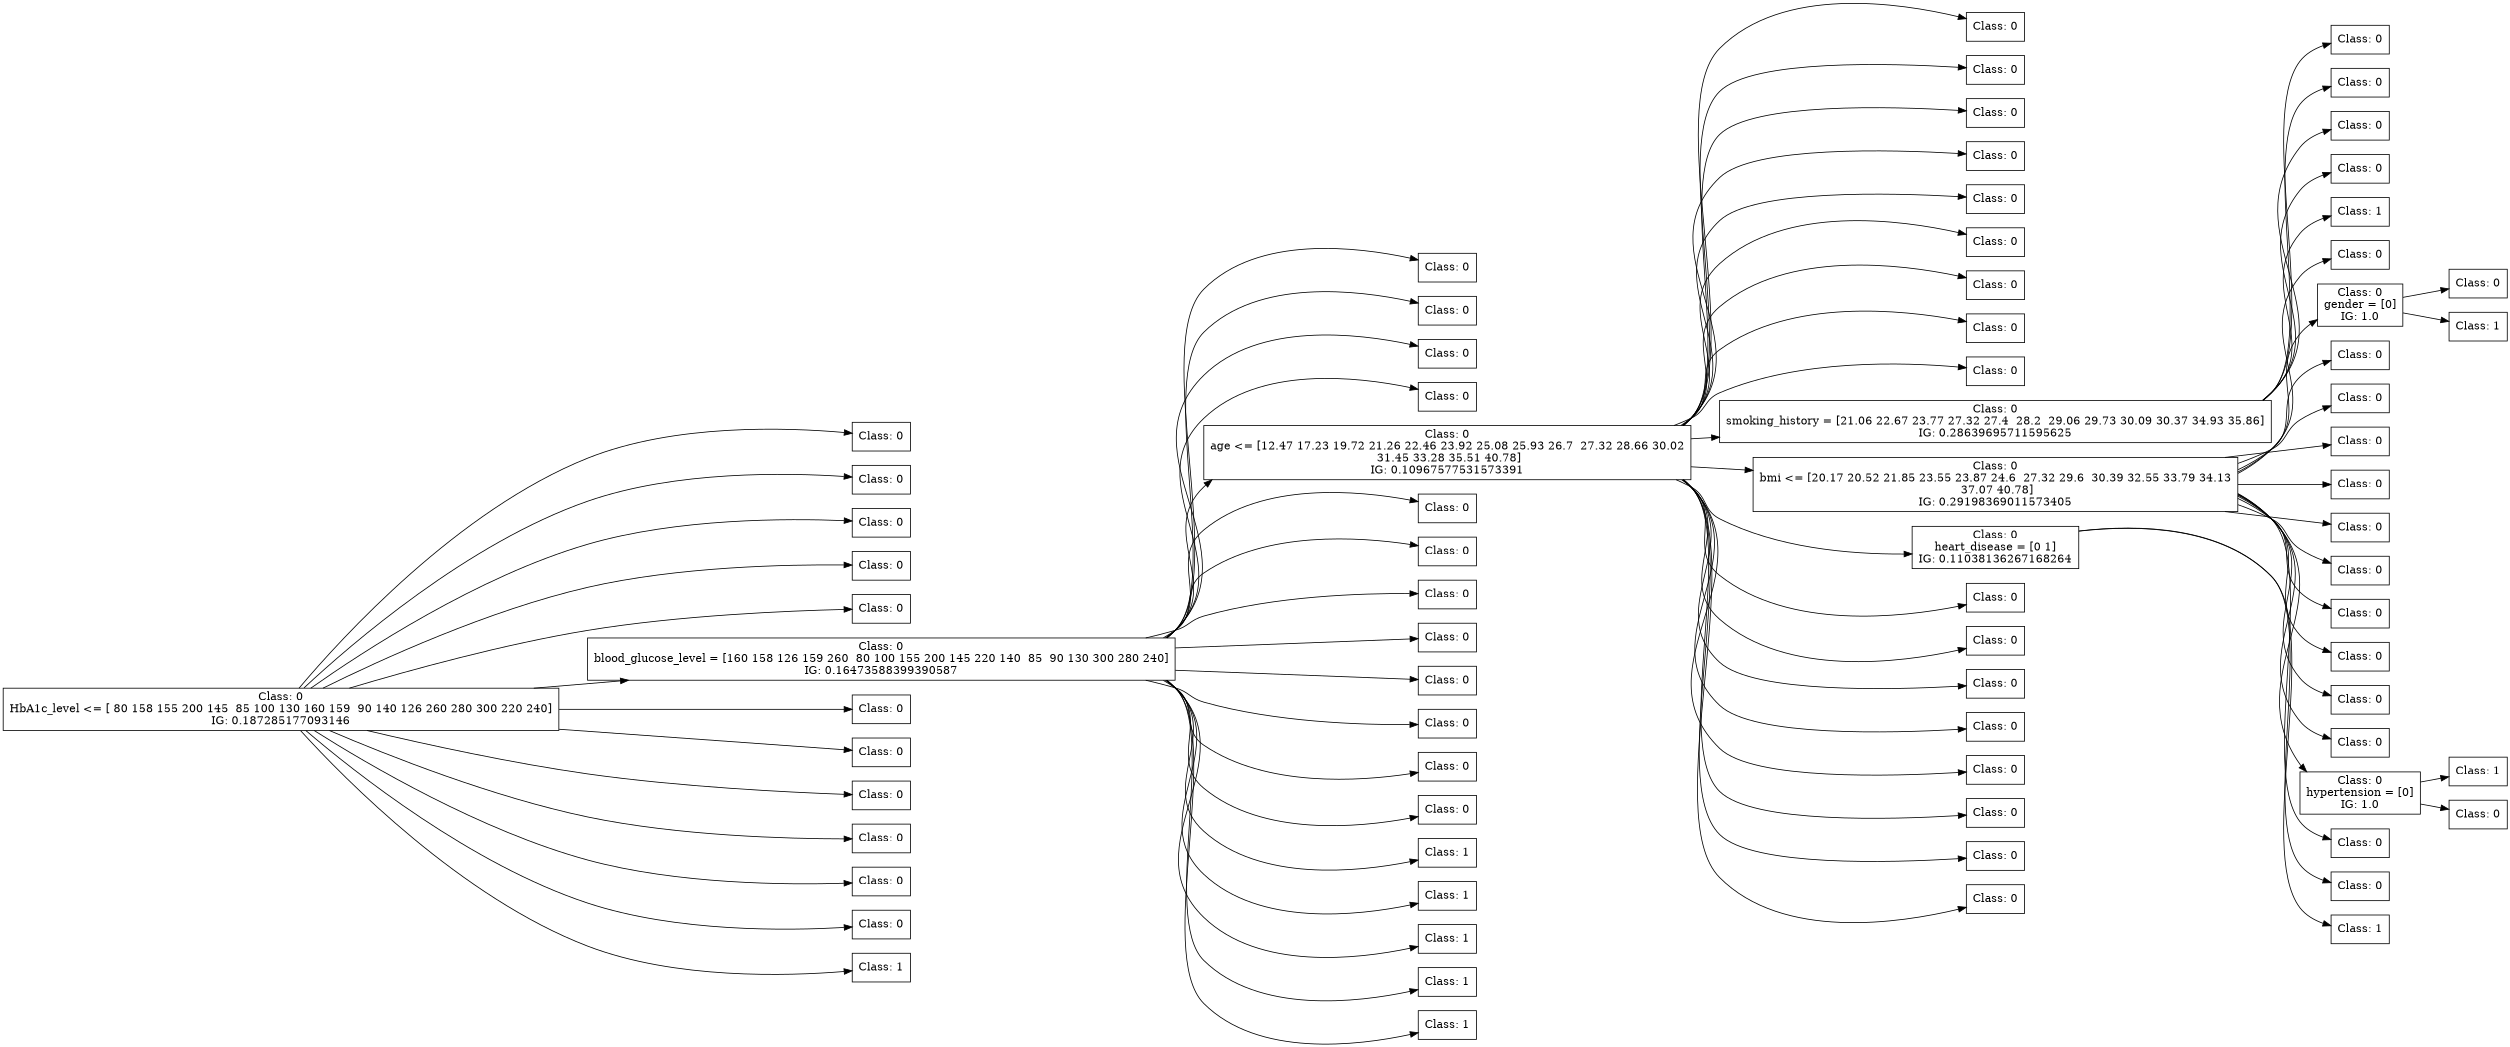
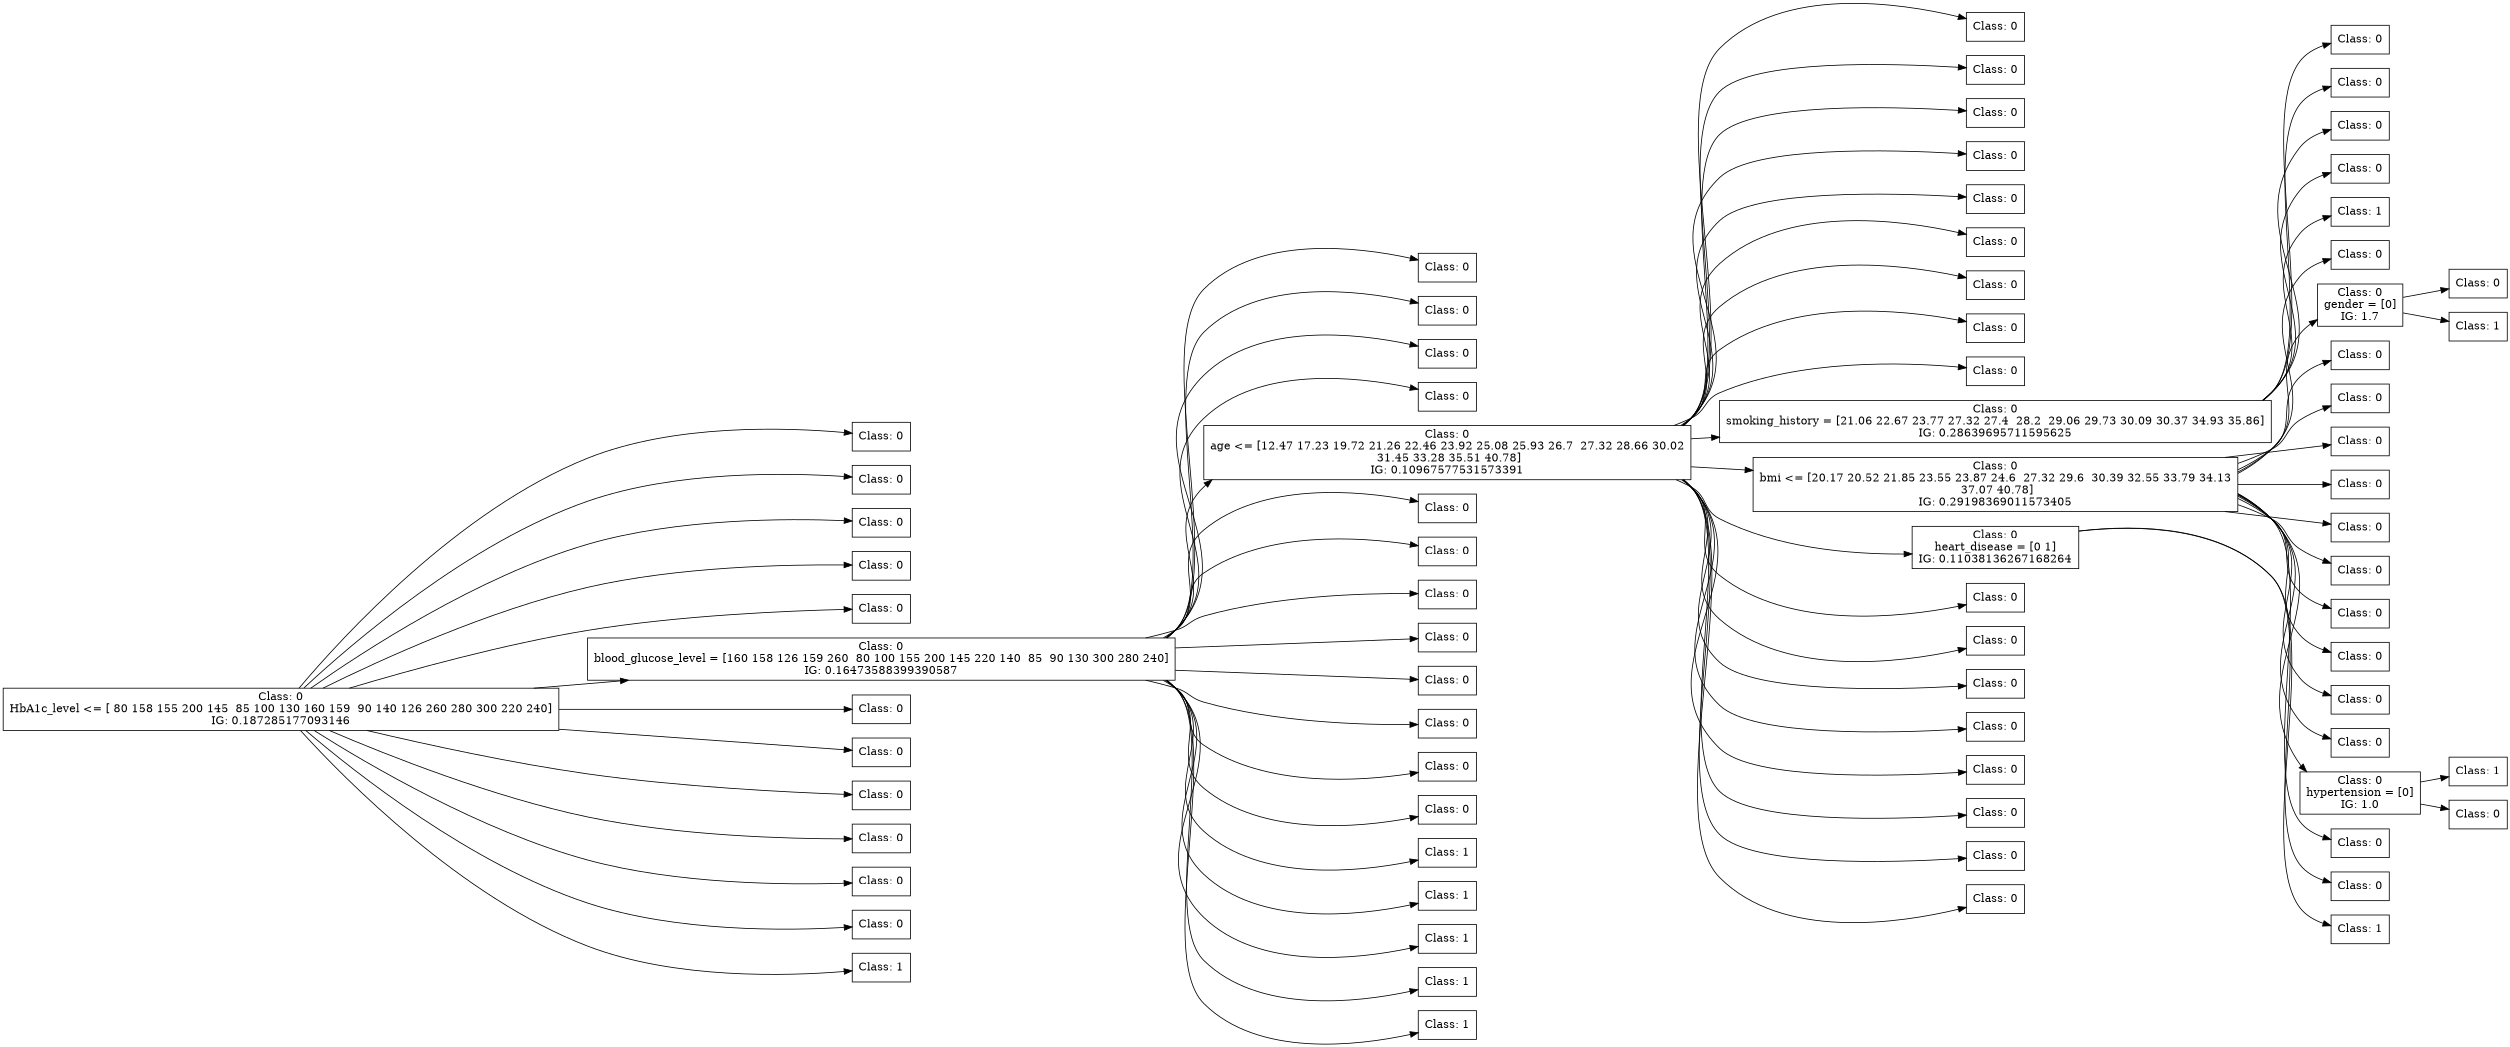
node "Class: 0 gender = [0] IG: 1.0": label "Class: 0 gender = [0] IG: 1.0" -> "Class: 0 gender = [0] IG: 1.7"
